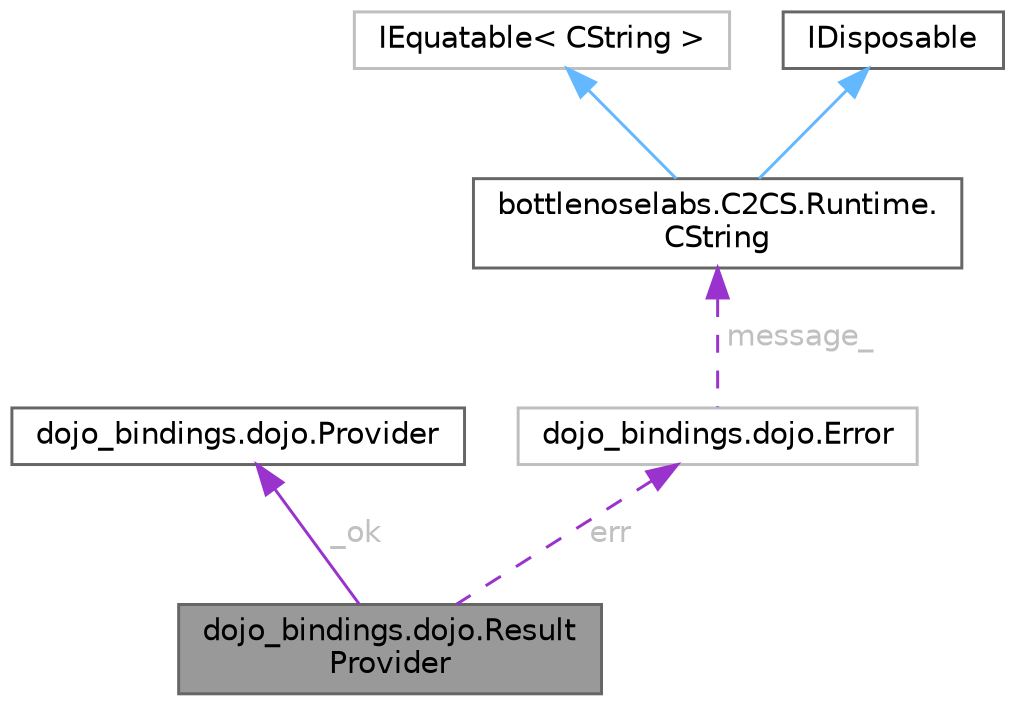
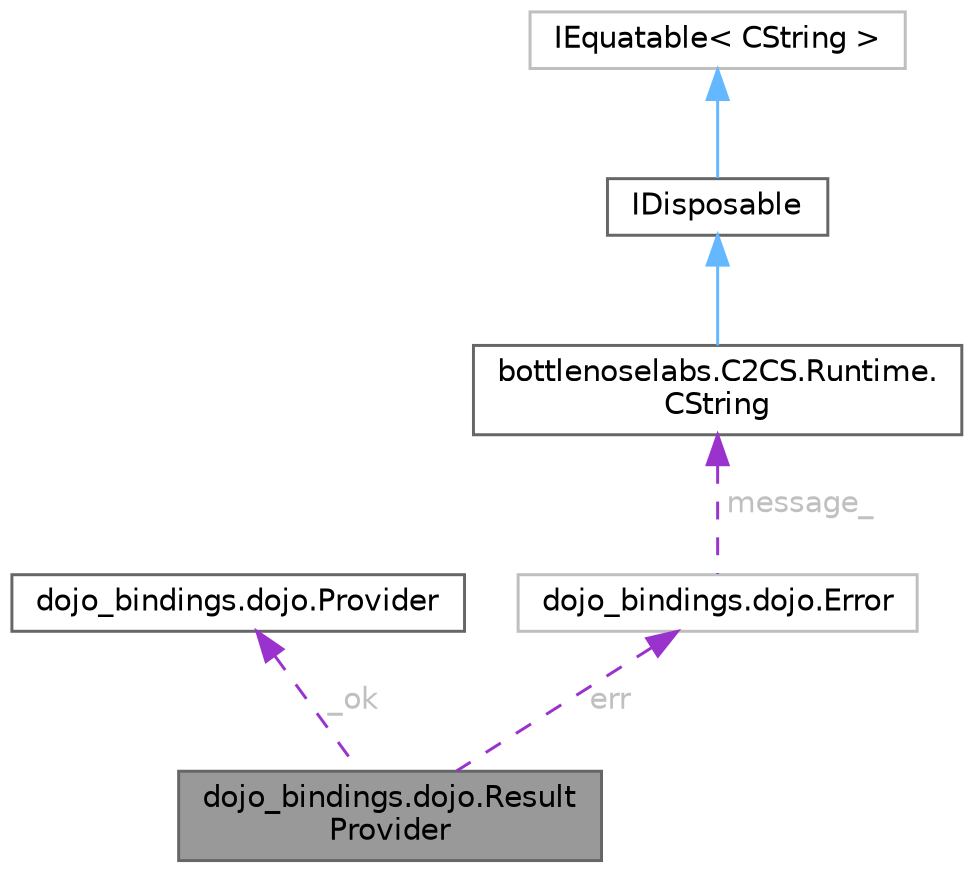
edge "bottlenoselabs.C2CS.Runtime. CString" -> "IEquatable< CString >": now "IDisposable" -> "IEquatable< CString >"
edge "dojo_bindings.dojo.Result Provider" -> "dojo_bindings.dojo.Provider": style solid -> dashed
